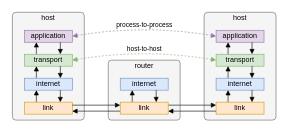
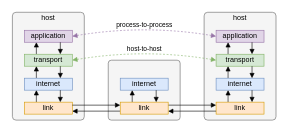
node "router": removed
